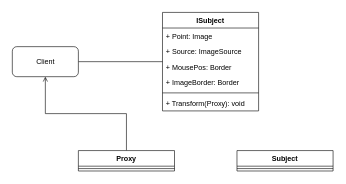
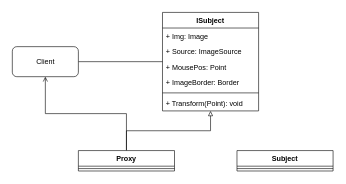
node "+ Point: Image": label "+ Point: Image" -> "+ Img: Image"
node "+ MousePos: Border": label "+ MousePos: Border" -> "+ MousePos: Point"
node "+ Transform(Proxy): void": label "+ Transform(Proxy): void" -> "+ Transform(Point): void"
edge "Proxy" -> "ISubject": added
